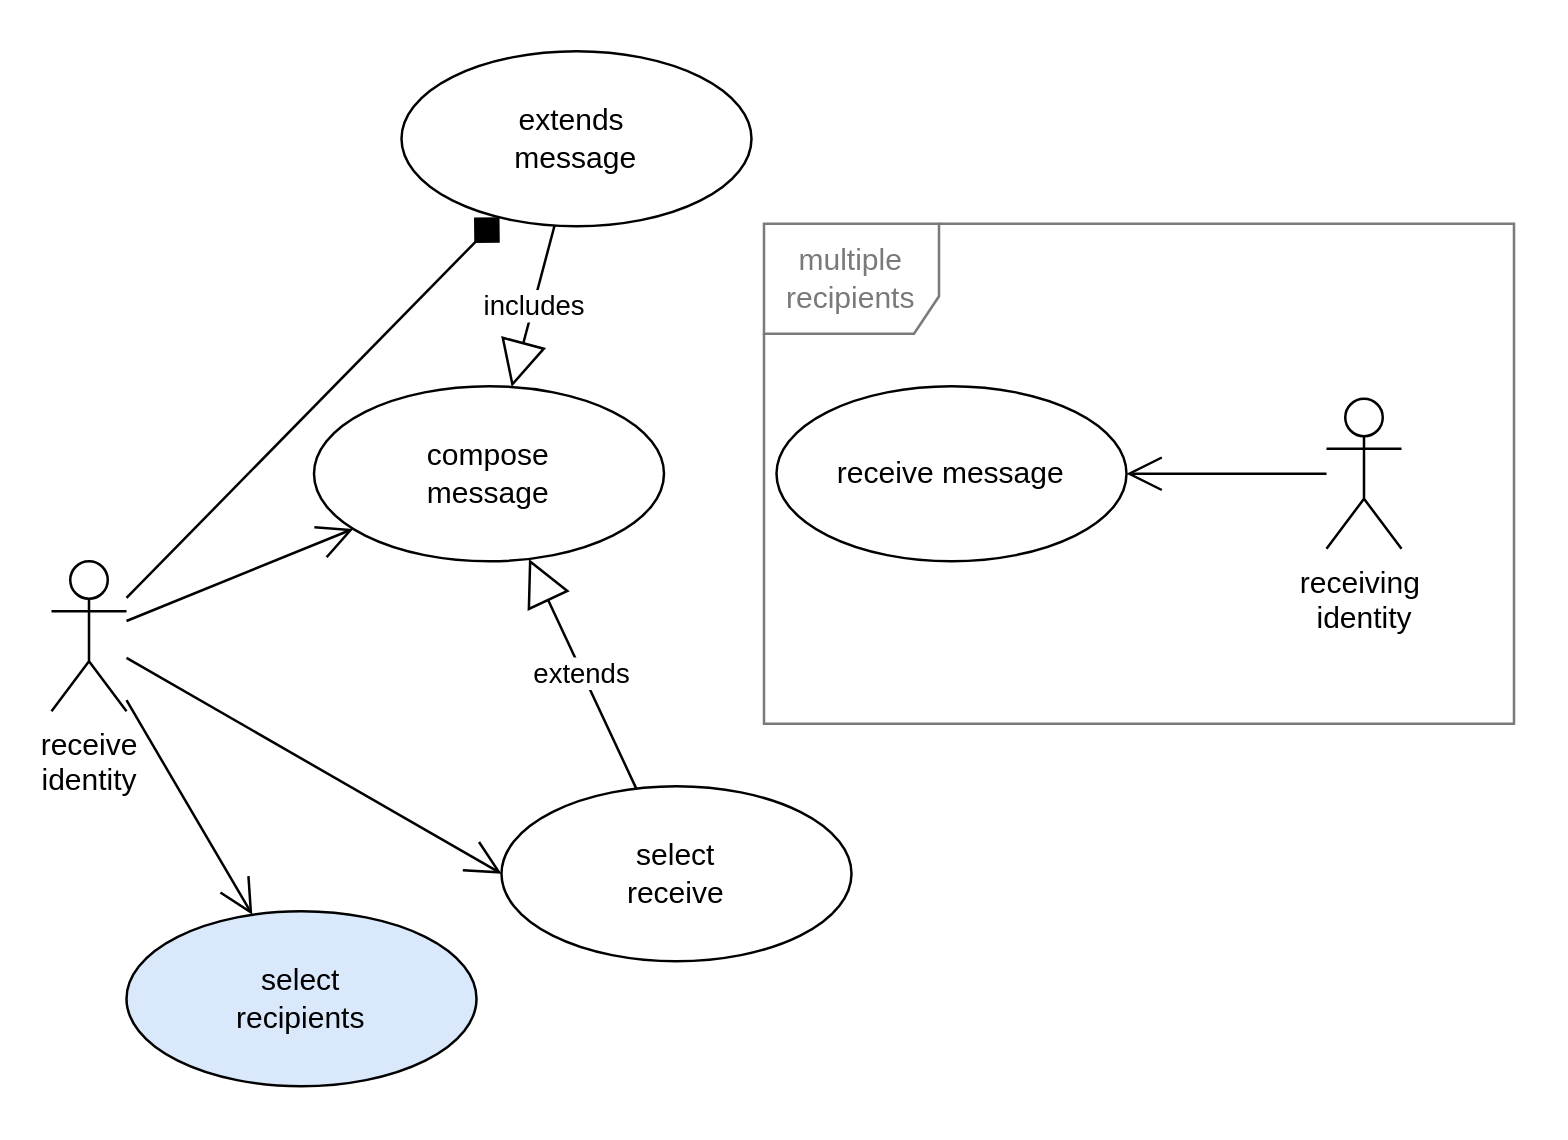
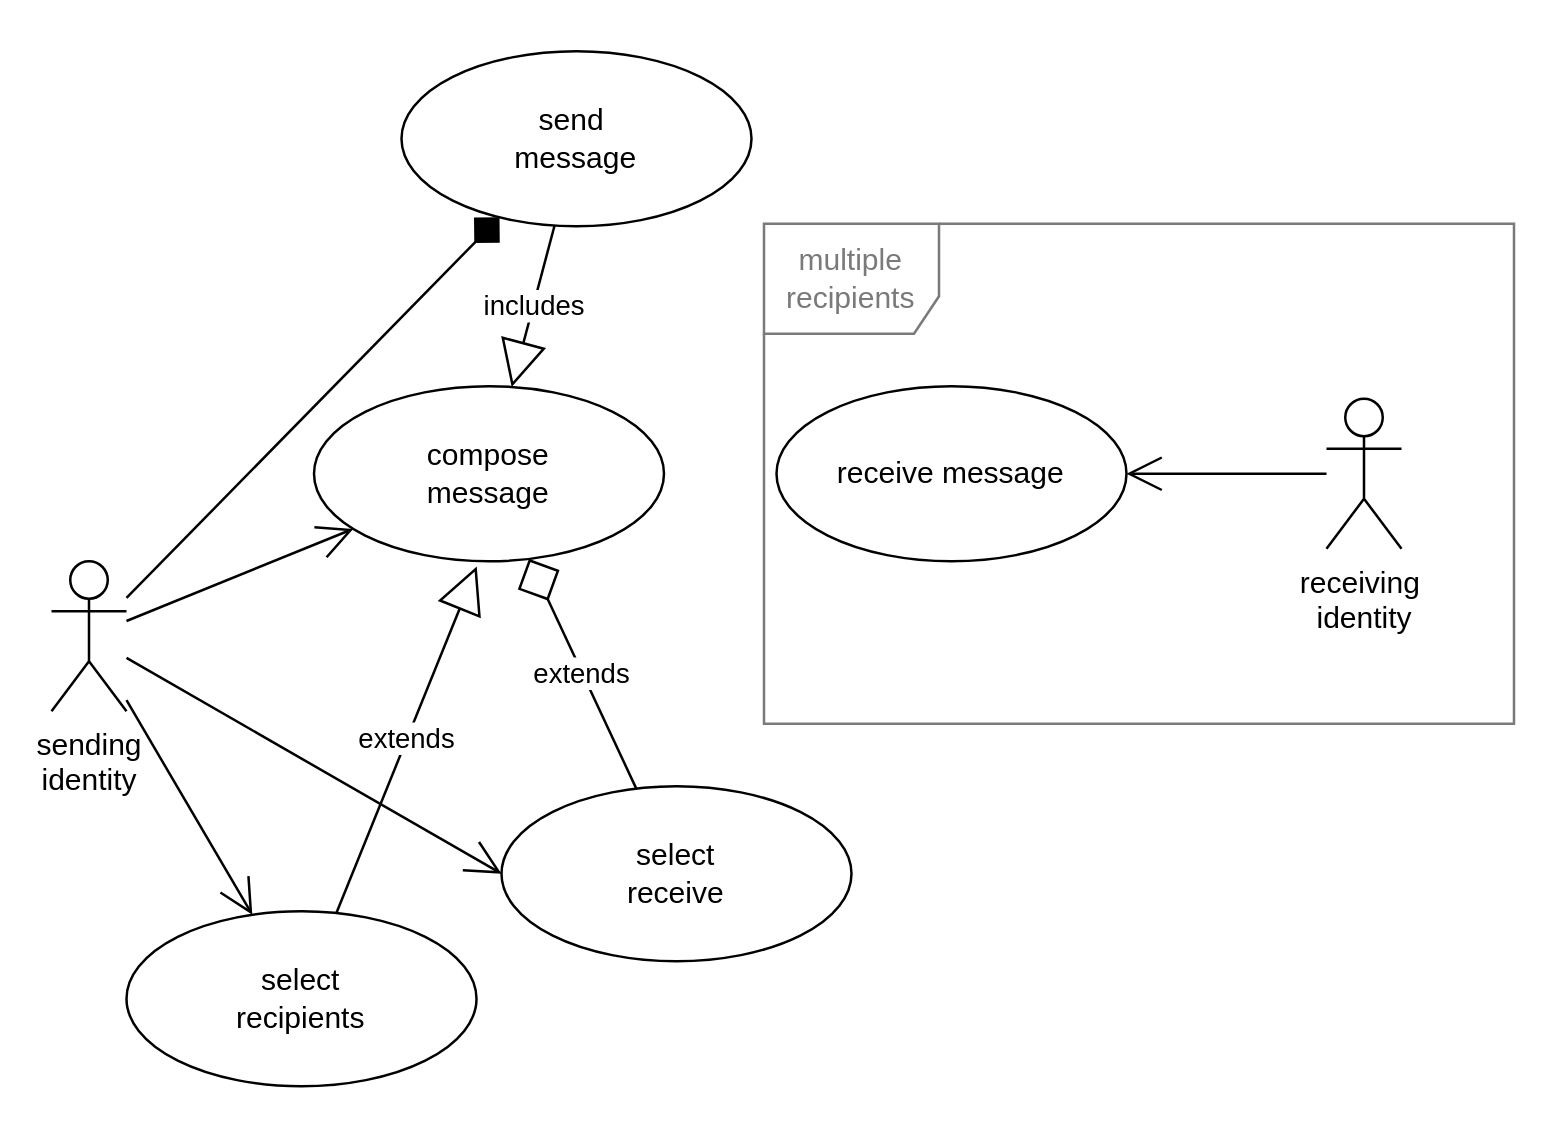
node "extends message": label "extends message" -> "send message"
edge "select receive" -> "compose message": arrowhead block -> diamond
edge "select recipients" -> "compose message": added, label "extends"
node "receive identity": label "receive identity" -> "sending identity"
node "select recipients": fillcolor #dae8fc -> #ffffff
